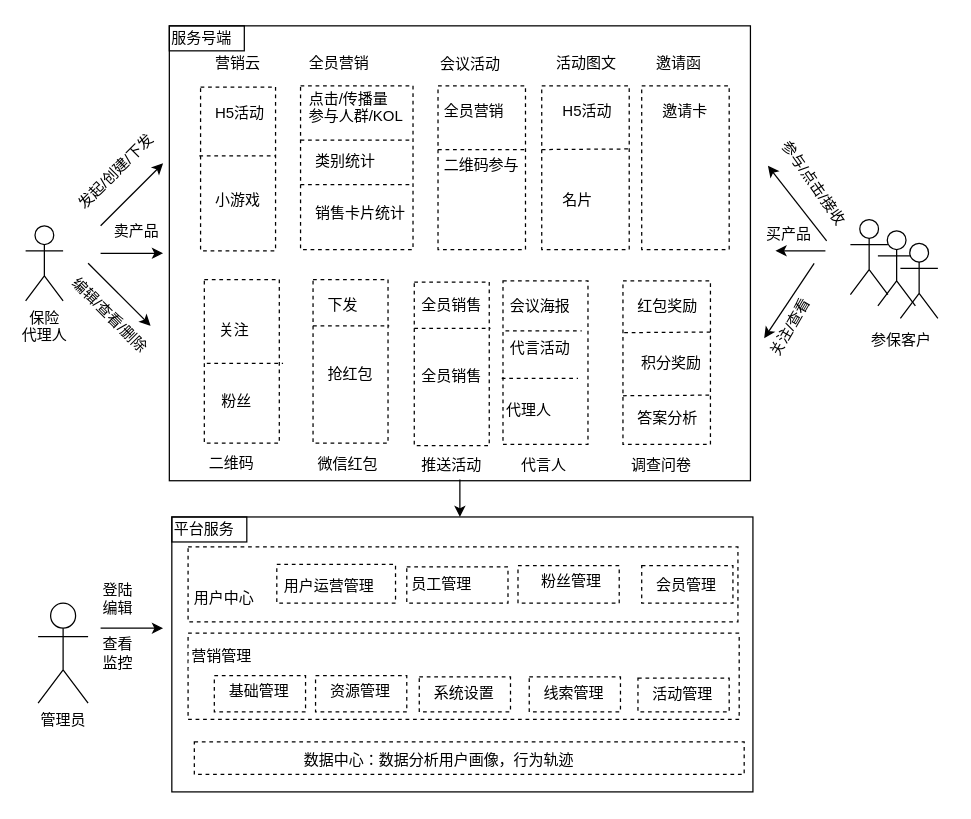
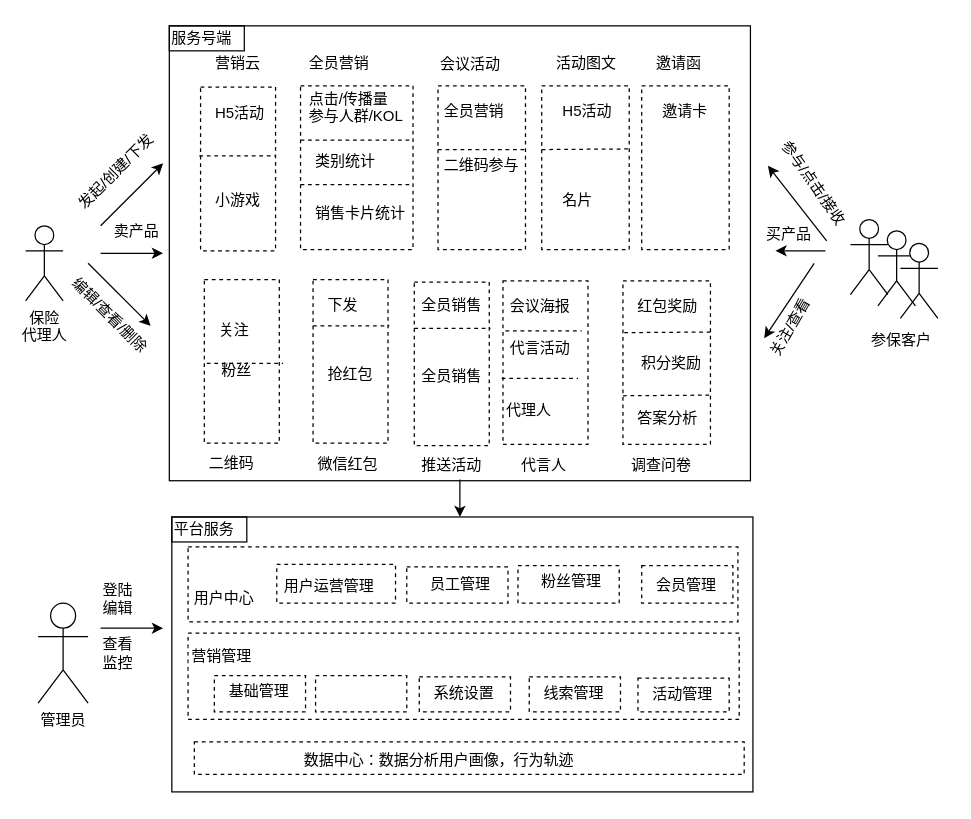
node "粉丝": moved (244, 401) -> (244, 370)
node "员工管理": moved (447, 584) -> (466, 584)
node "资源管理": removed
